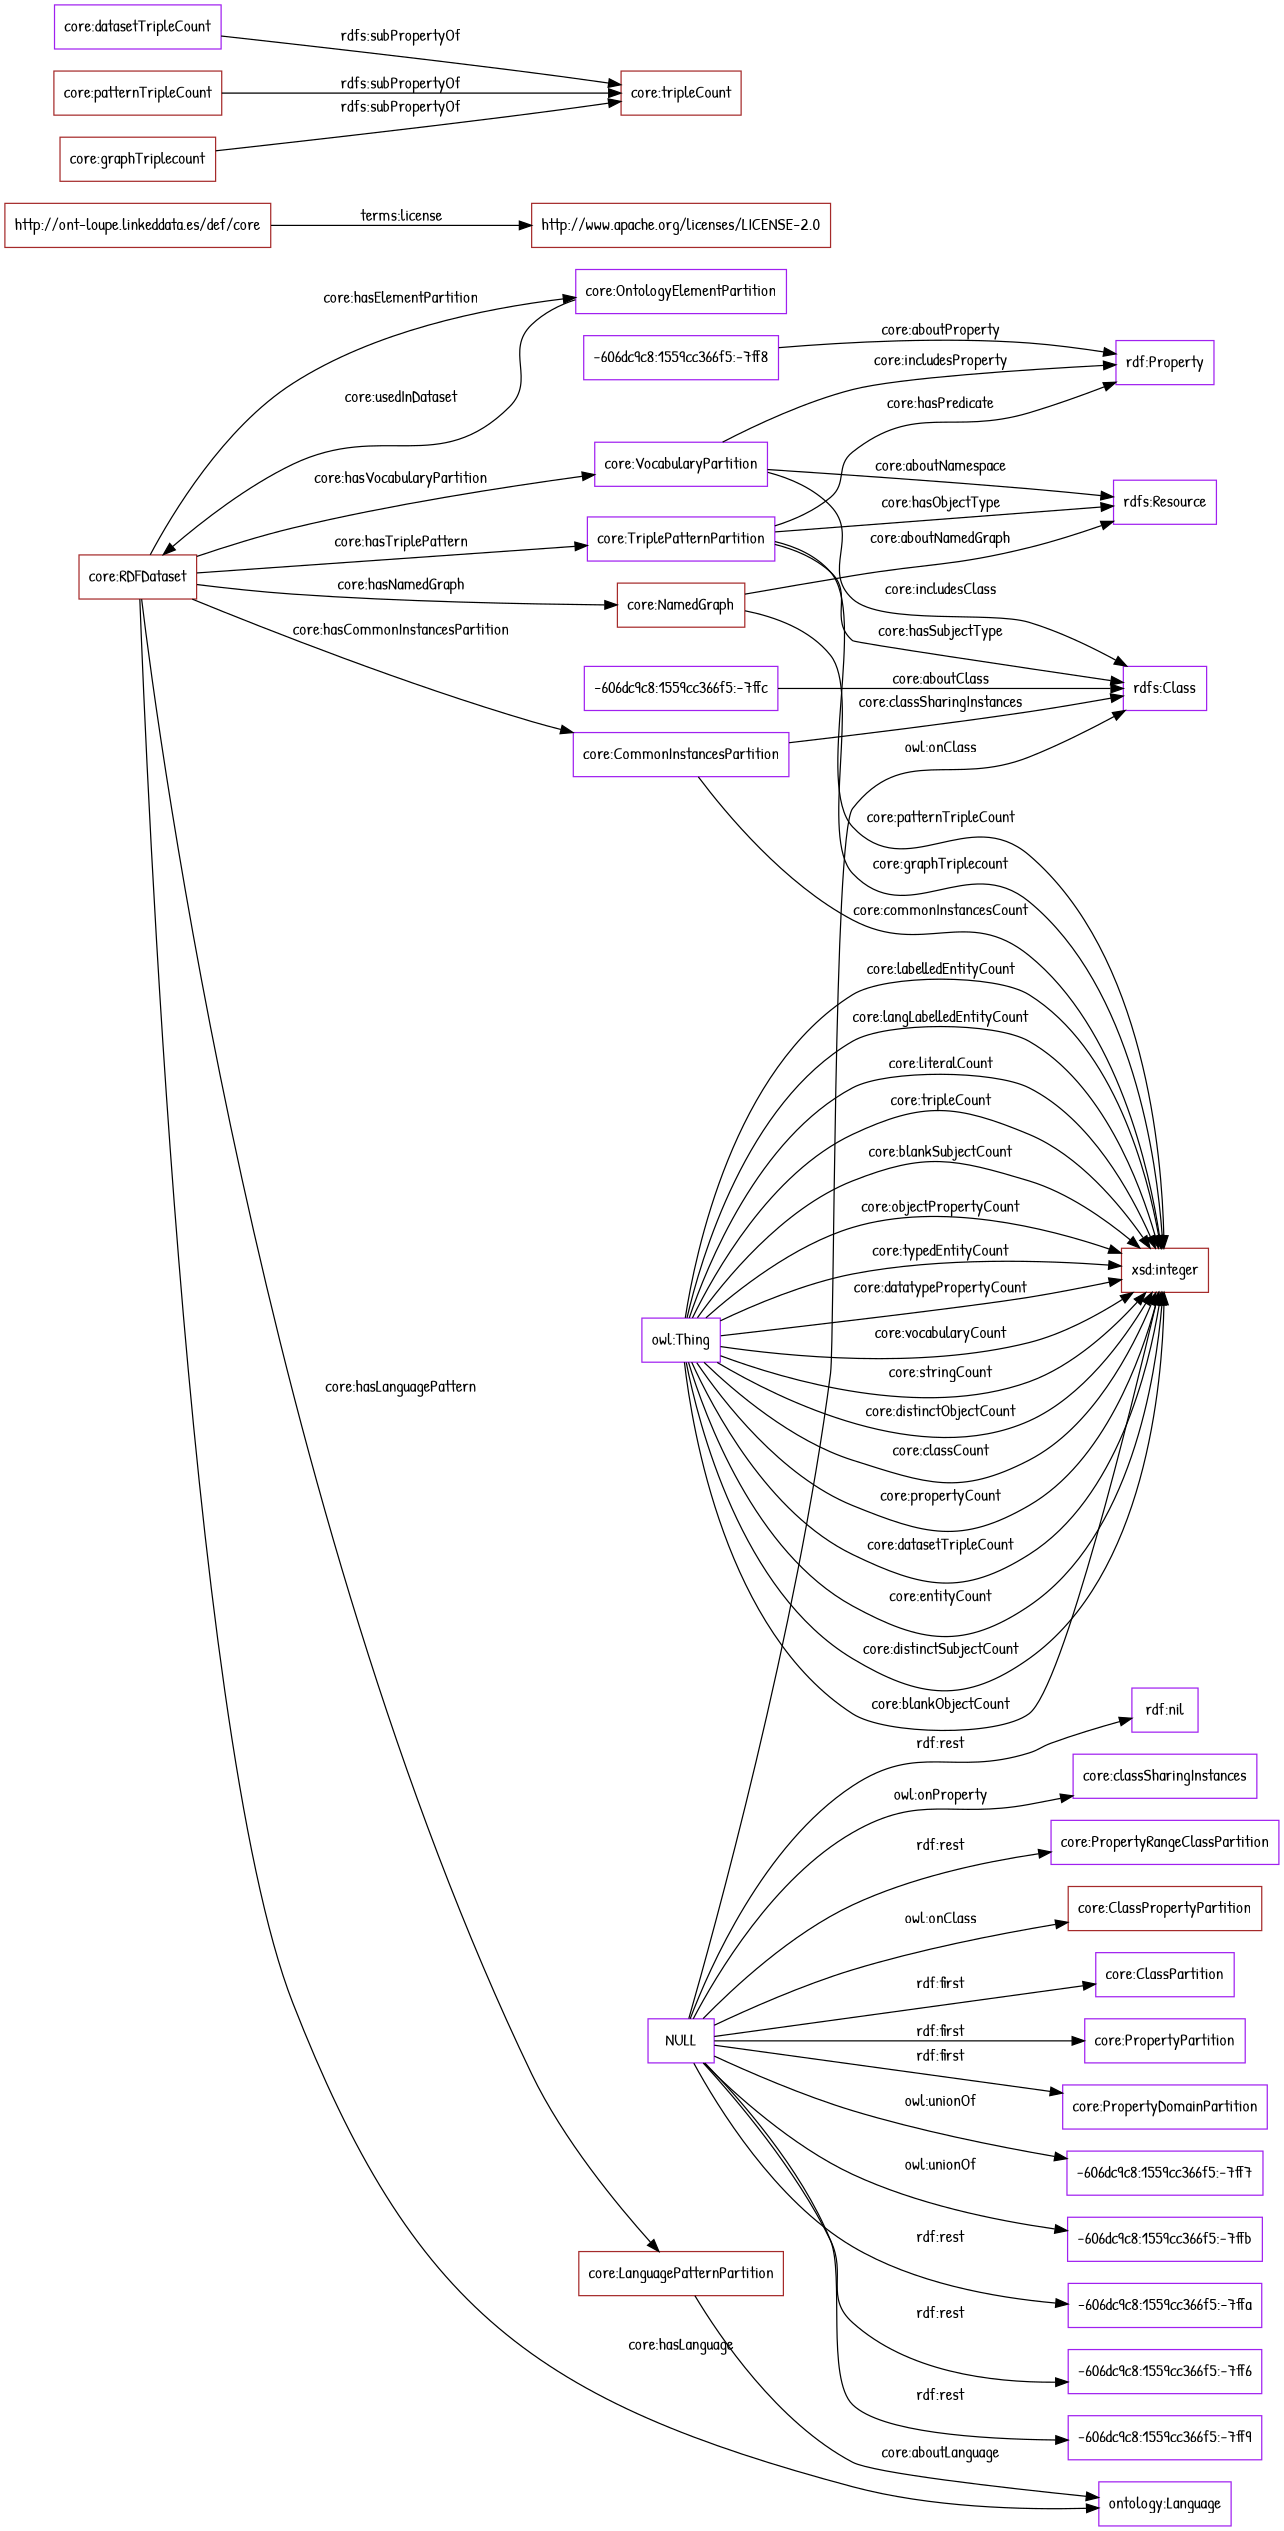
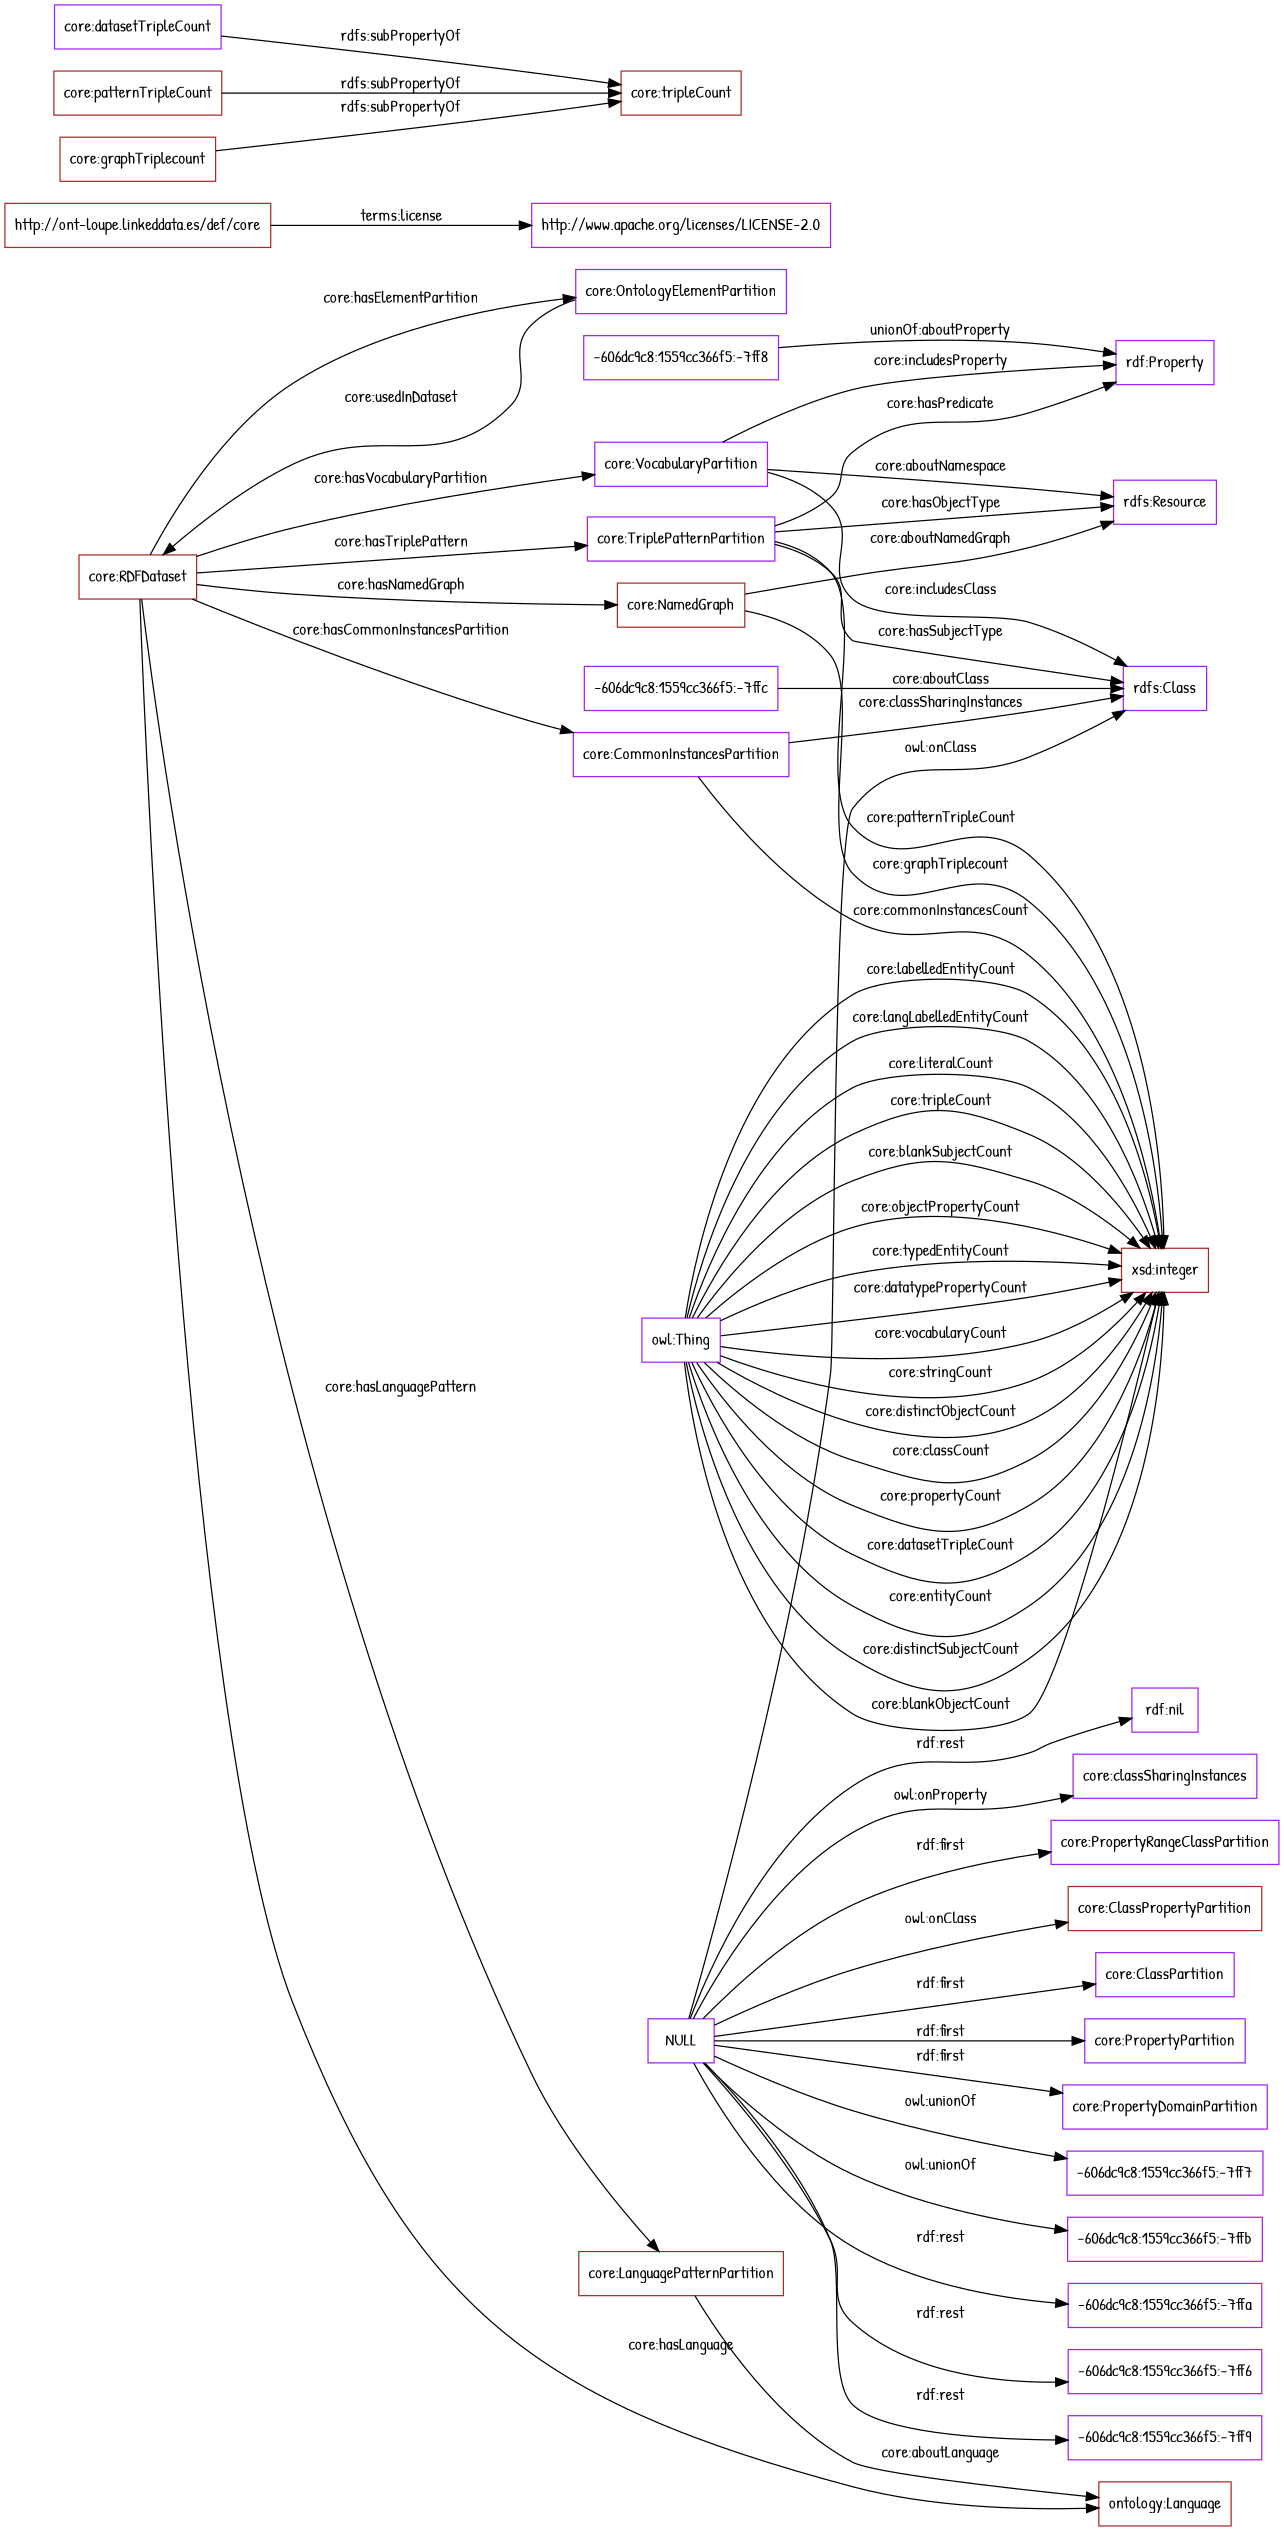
node "http://www.apache.org/licenses/LICENSE-2.0": color brown -> purple
edge "-606dc9c8:1559cc366f5:-7ff8" -> "rdf:Property": label "core:aboutProperty" -> "unionOf:aboutProperty"
edge "NULL" -> "core:PropertyRangeClassPartition": label "rdf:rest" -> "rdf:first"
node "ontology:Language": color purple -> brown
